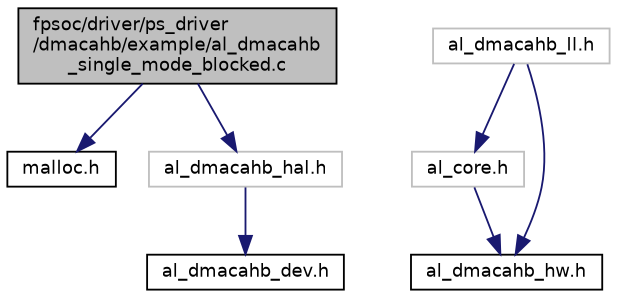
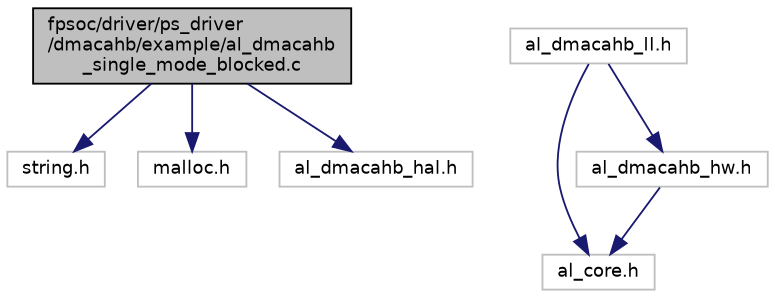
node "string.h": added
node "malloc.h": color black -> grey75
edge "al_core.h" -> "al_dmacahb_hw.h": reversed
node "al_dmacahb_dev.h": removed
node "al_dmacahb_hw.h": color black -> grey75
